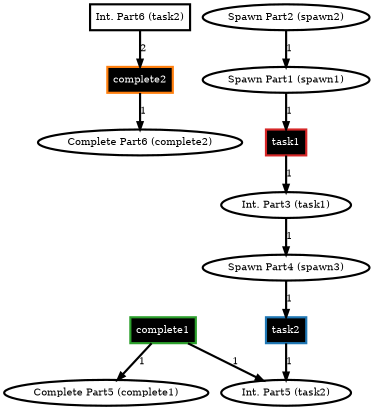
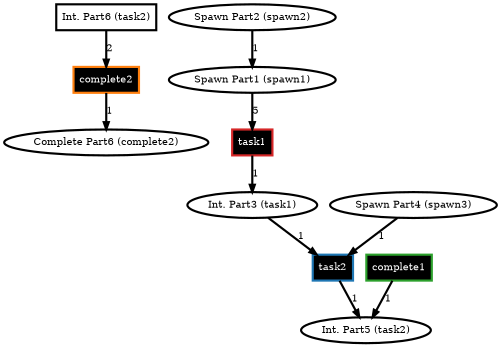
edge "Spawn Part1 (spawn1)" -> "task1": label "1" -> "5"
edge "Int. Part3 (task1)" -> "Spawn Part4 (spawn3)": now "Int. Part3 (task1)" -> "task2"
node "Complete Part5 (complete1)": removed
